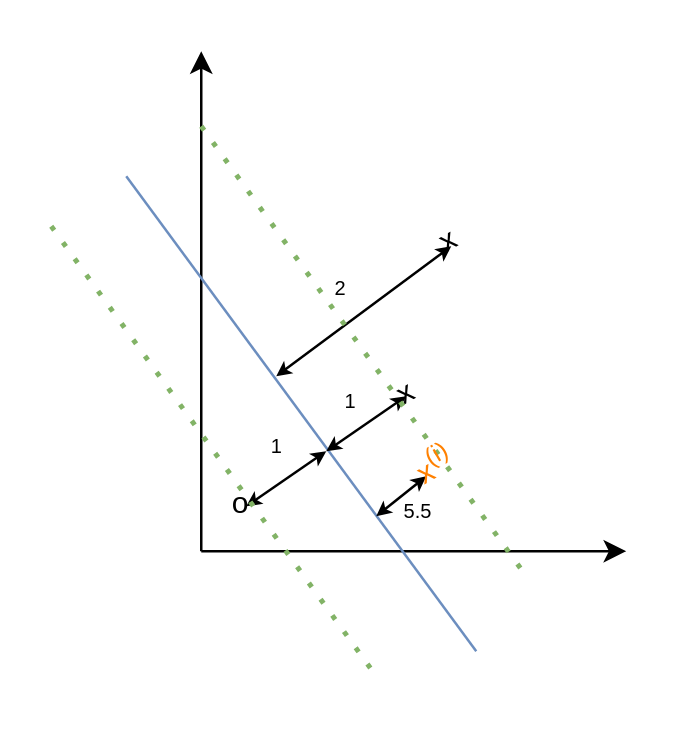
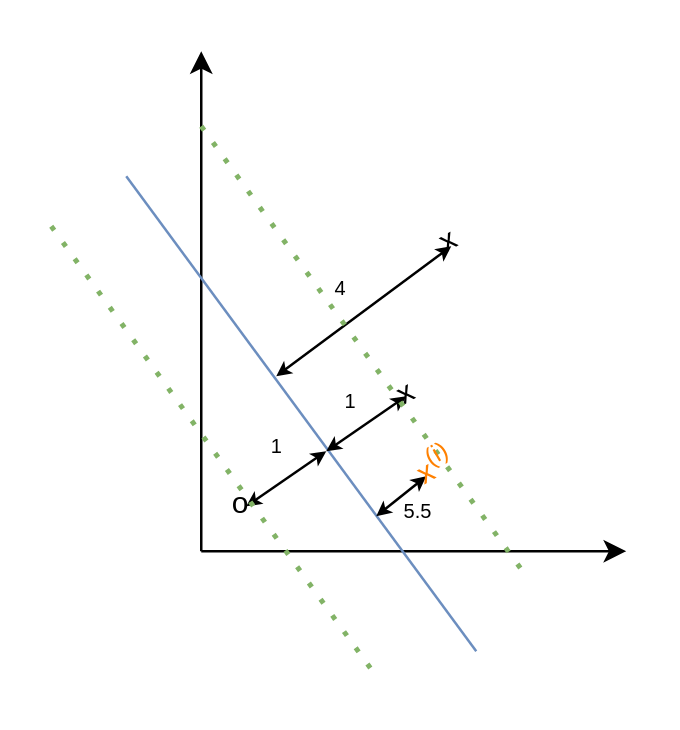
node "2": label "2" -> "4"
